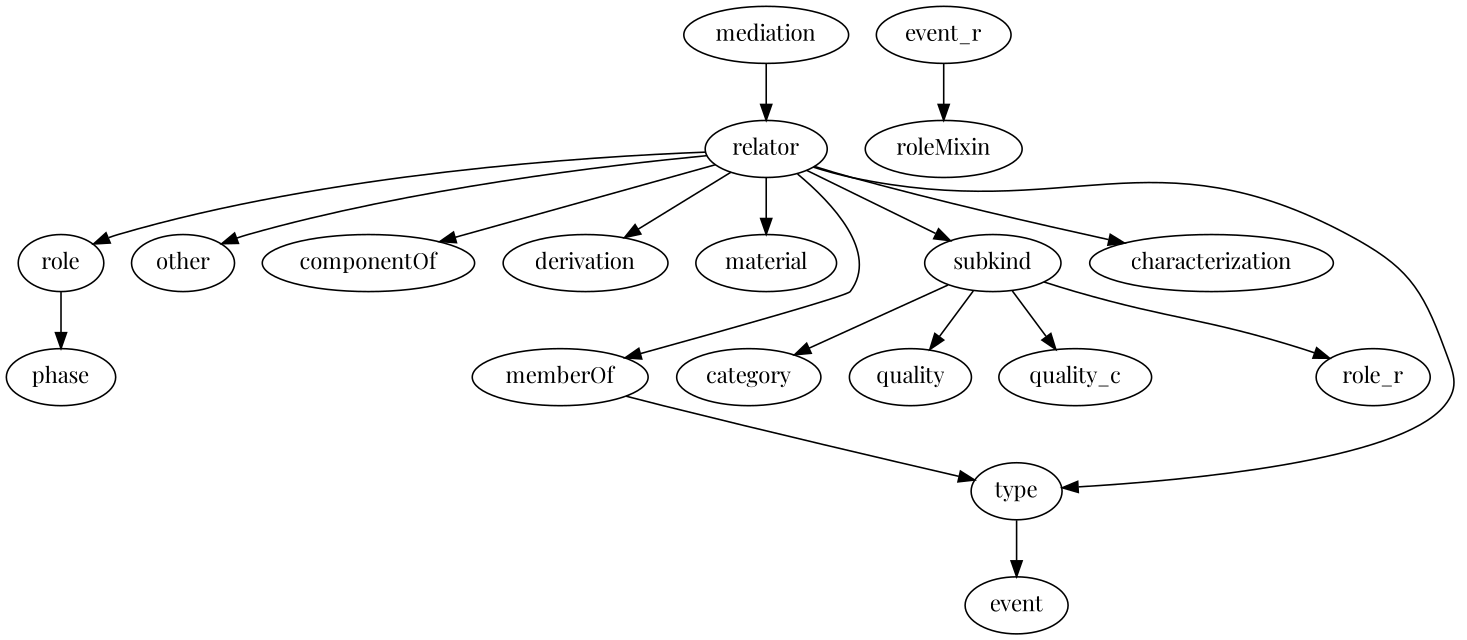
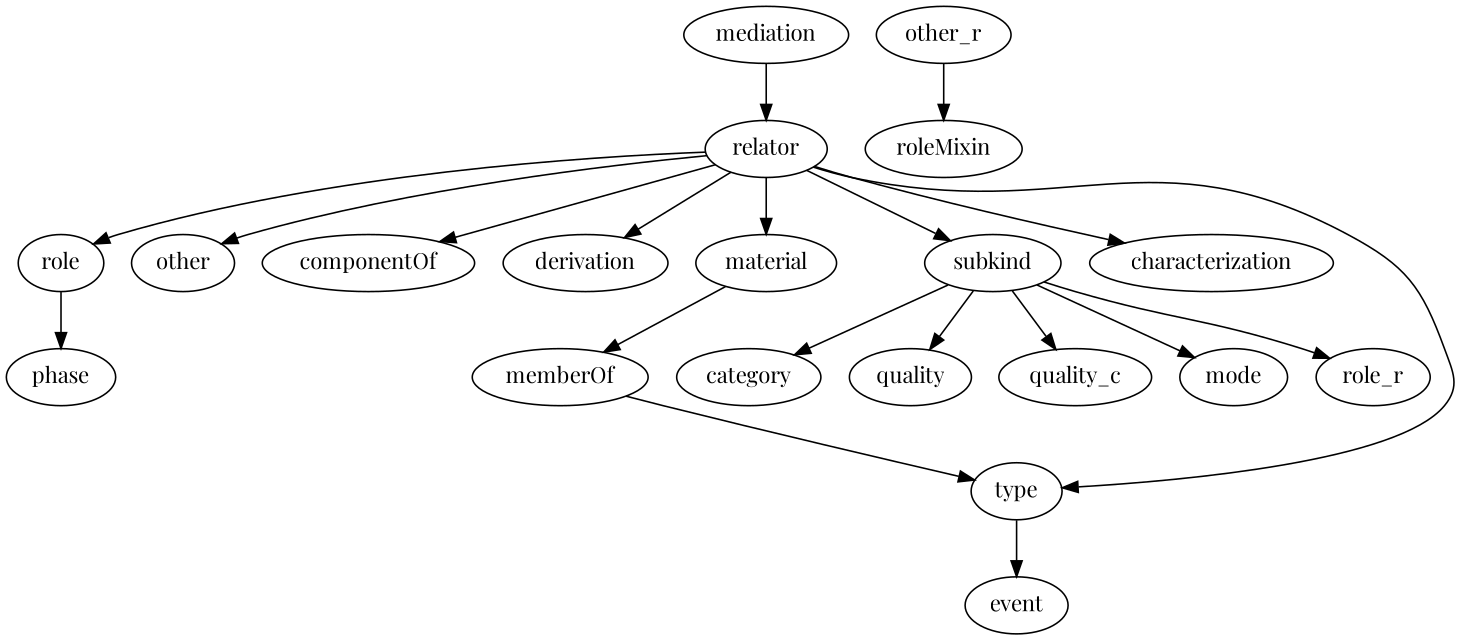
node "event_r": label "event_r" -> "other_r"
edge "relator" -> "memberOf": now "material" -> "memberOf"
node "mode": added
